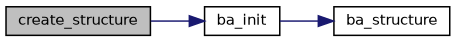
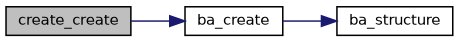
node "create_structure": label "create_structure" -> "create_create"
node "ba_init": label "ba_init" -> "ba_create"
